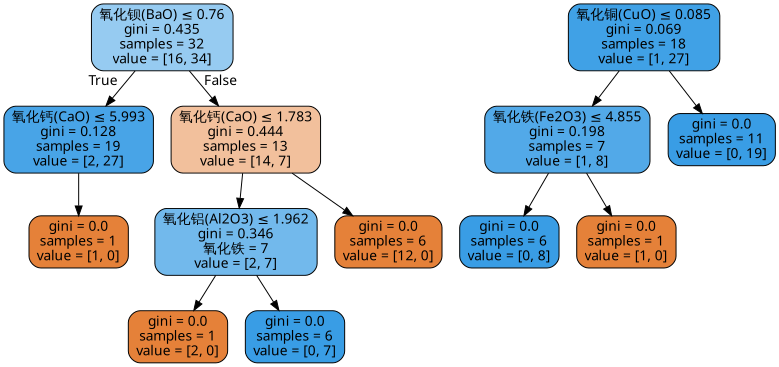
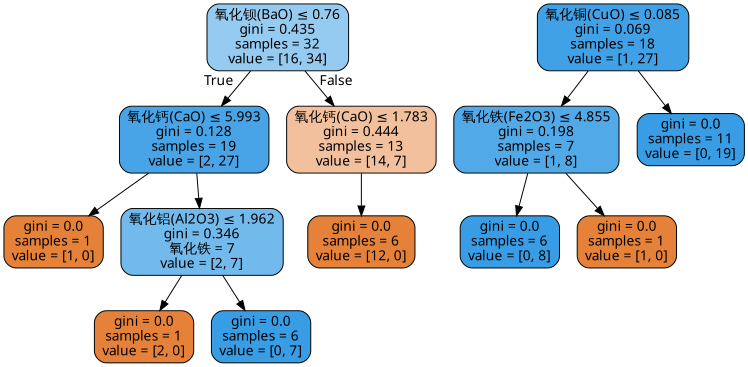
edge "氧化钙(CaO) ≤ 1.783" -> "氧化铝(Al2O3) ≤ 1.962": now "氧化钙(CaO) ≤ 5.993" -> "氧化铝(Al2O3) ≤ 1.962"
